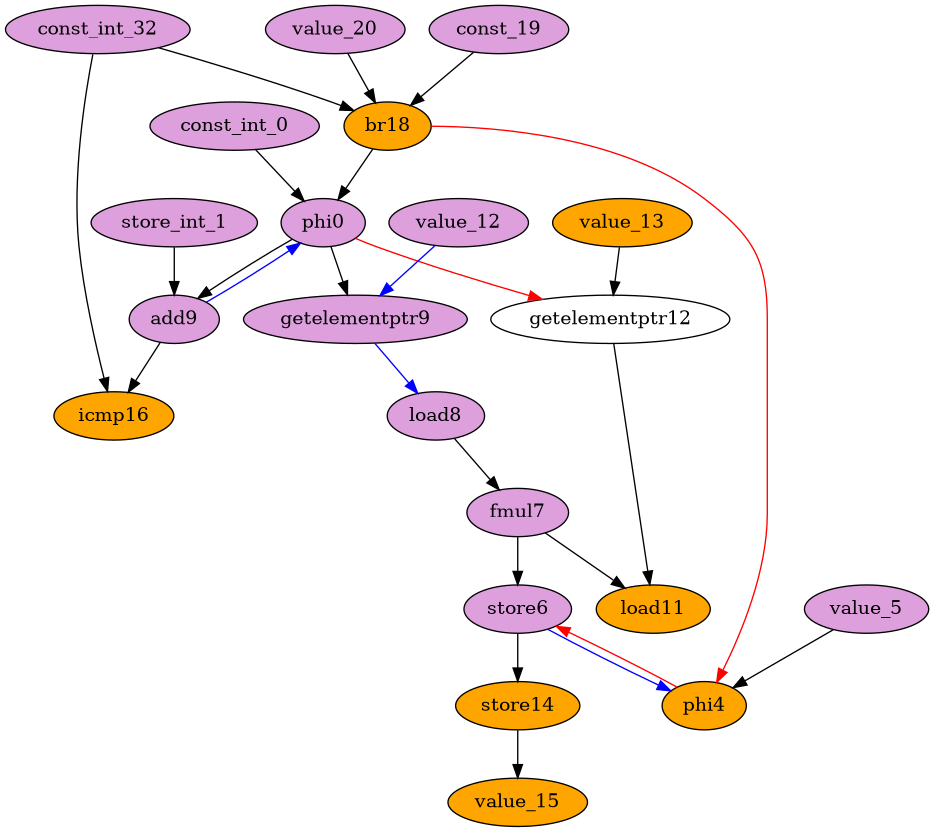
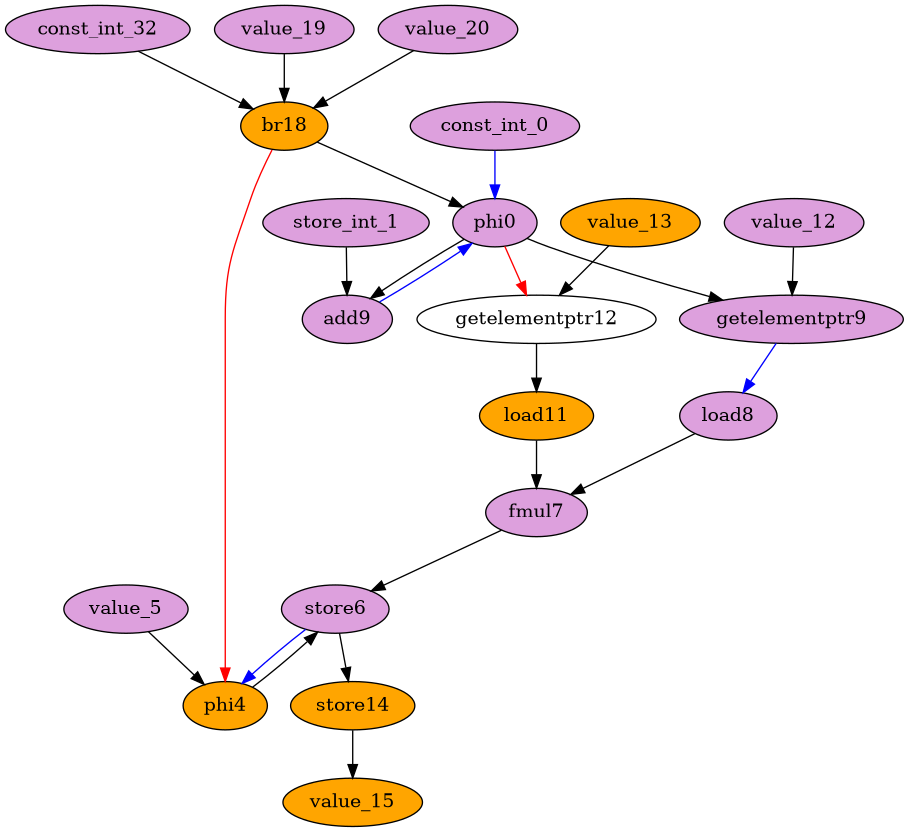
node "const_19": label "const_19" -> "value_19"
edge "const_int_0" -> "phi0": color black -> blue
edge "value_12" -> "getelementptr9": color blue -> black
node "icmp16": removed
edge "fmul7" -> "load11": reversed
edge "phi4" -> "store6": color red -> black
